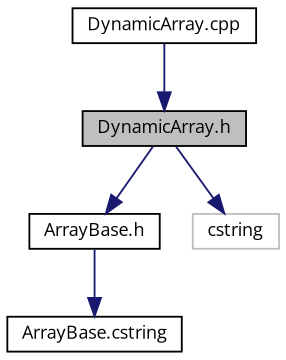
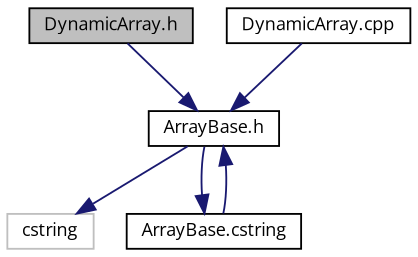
edge "DynamicArray.cpp" -> "DynamicArray.h": now "DynamicArray.cpp" -> "ArrayBase.h"
edge "DynamicArray.h" -> "cstring": now "ArrayBase.h" -> "cstring"
edge "ArrayBase.cstring" -> "ArrayBase.h": added
